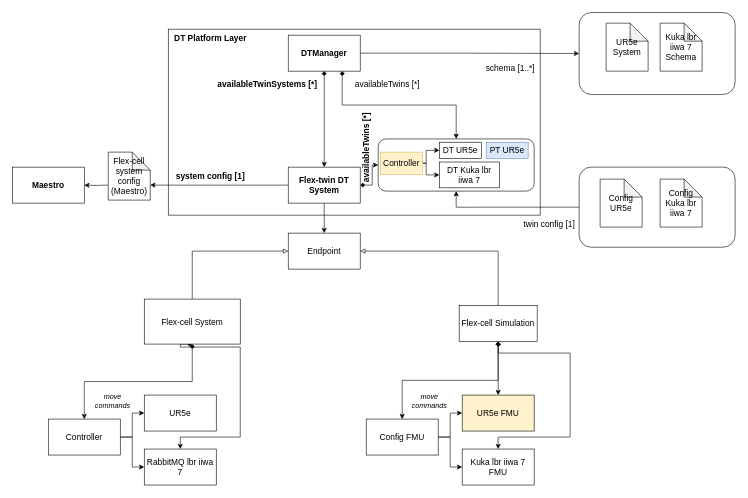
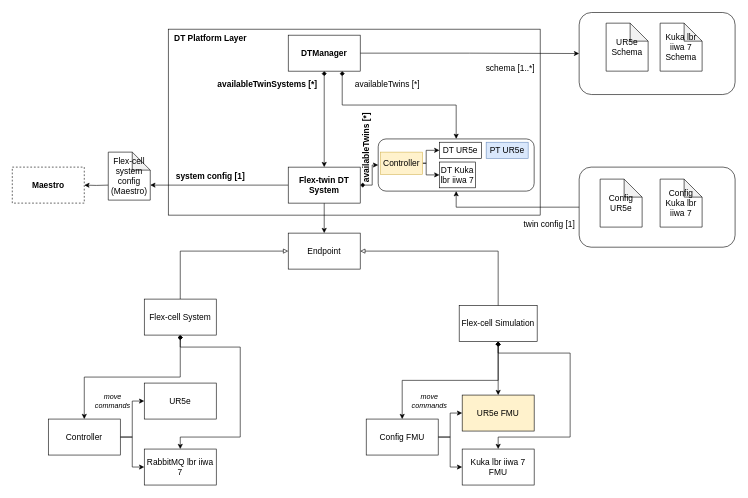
node "UR5e System": label "UR5e System" -> "UR5e Schema"
node "DT Kuka lbr iiwa 7": size 60x26 -> 36x26
node "Maestro": style solid -> dashed
node "Flex-cell System": size 96x45 -> 72x36
node "UR5e": moved (180, 413) -> (180, 401)
